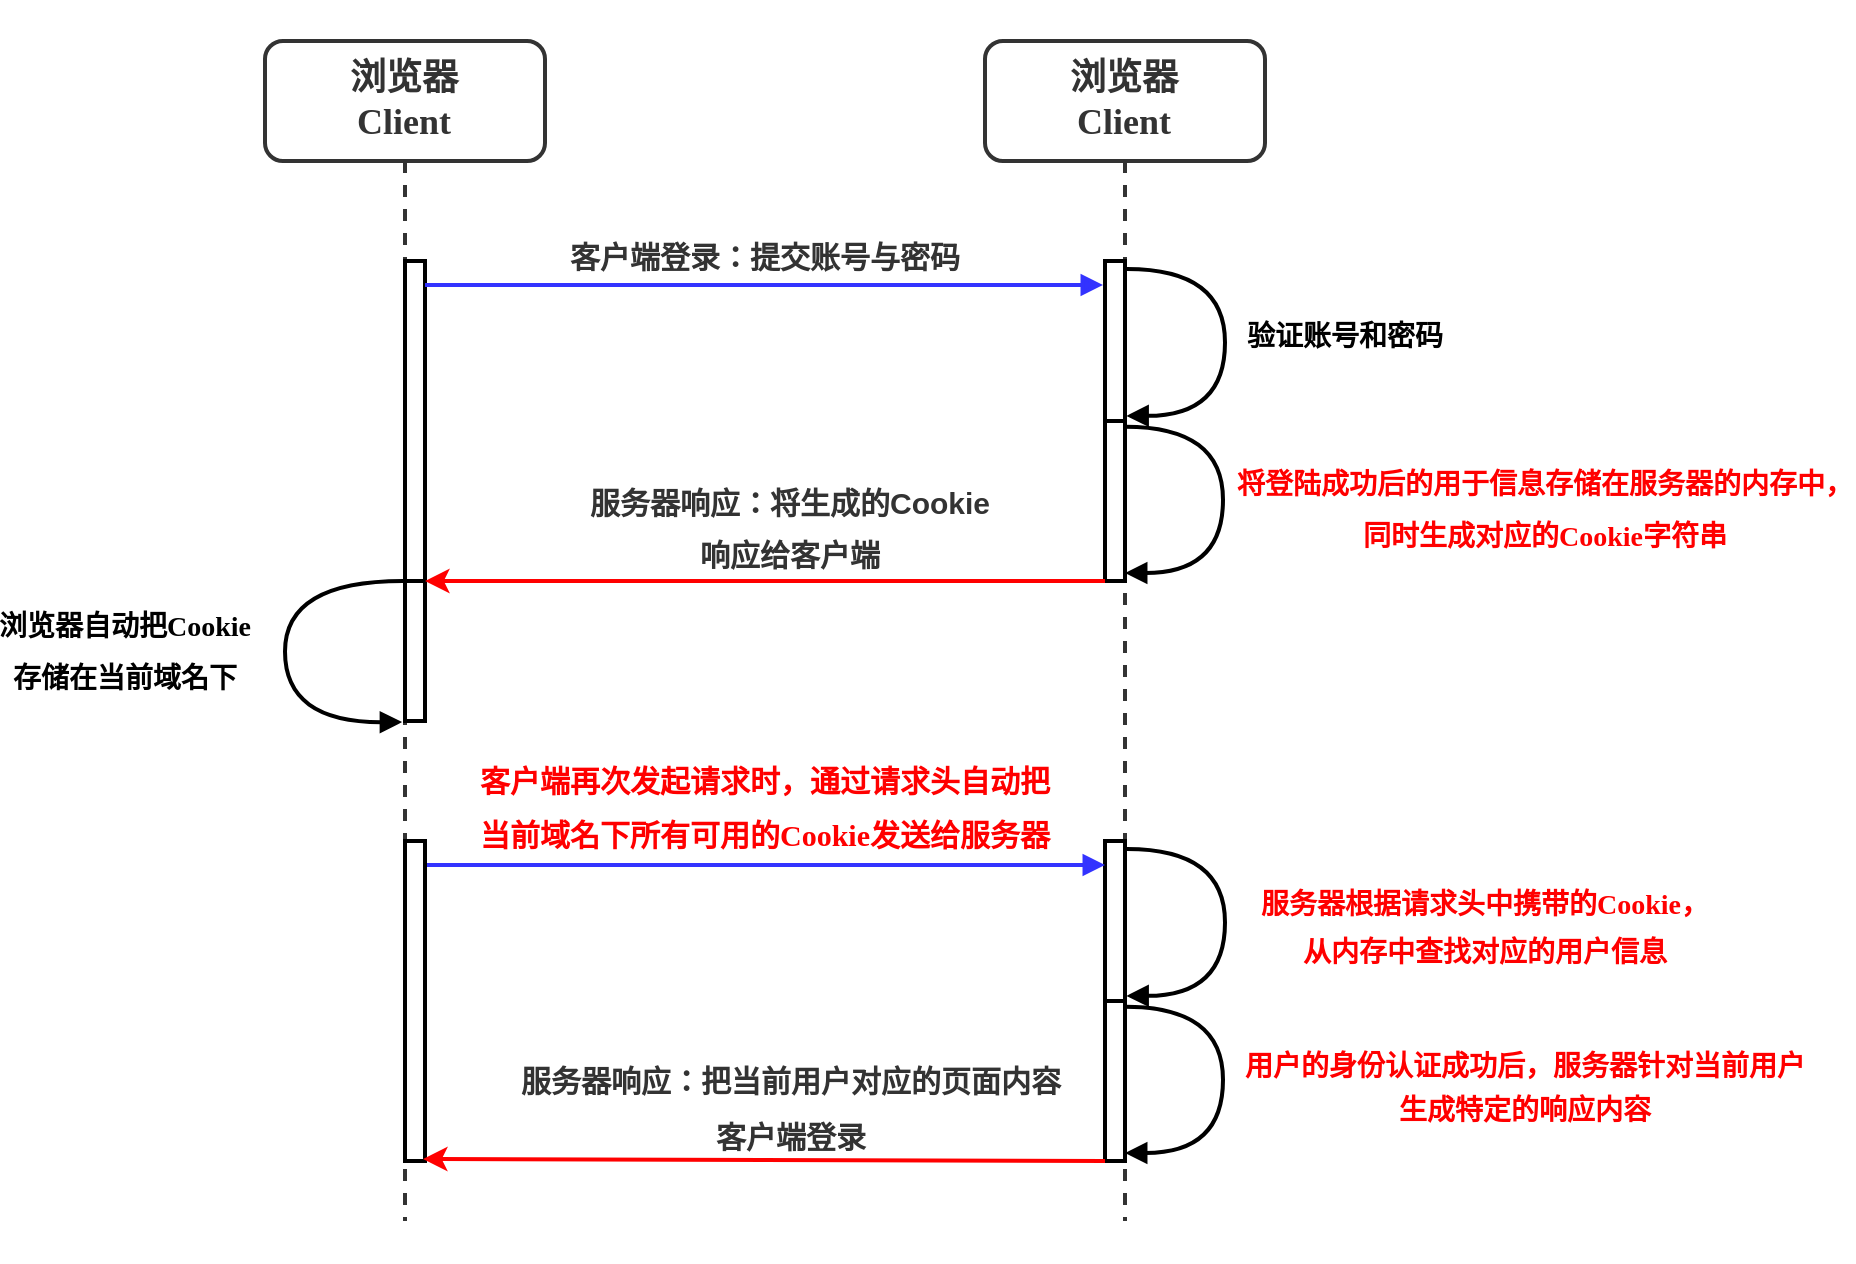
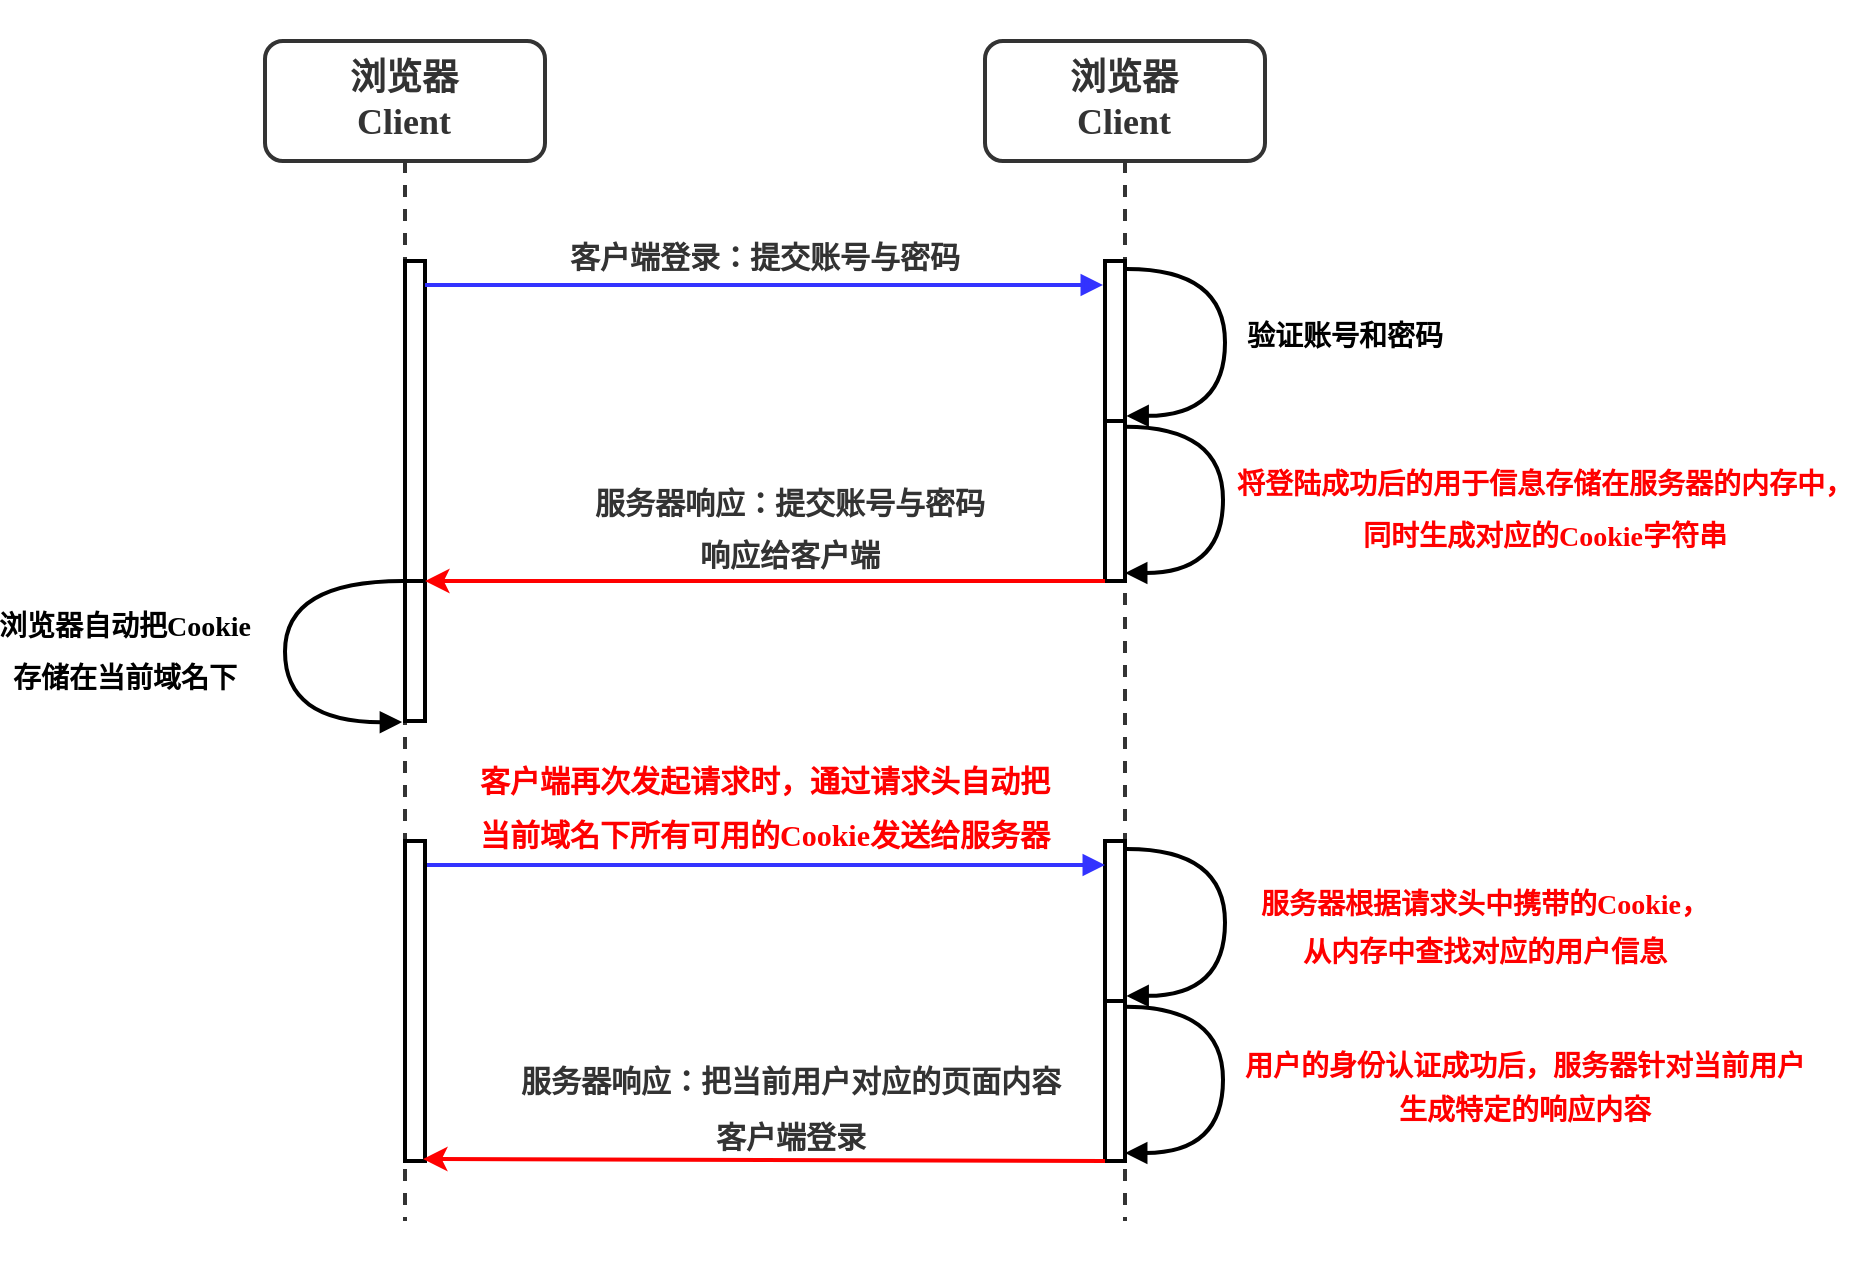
node "服务器响应：将生成的Cookie 响应给客户端": label "服务器响应：将生成的Cookie 响应给客户端" -> "服务器响应：提交账号与密码 响应给客户端"
